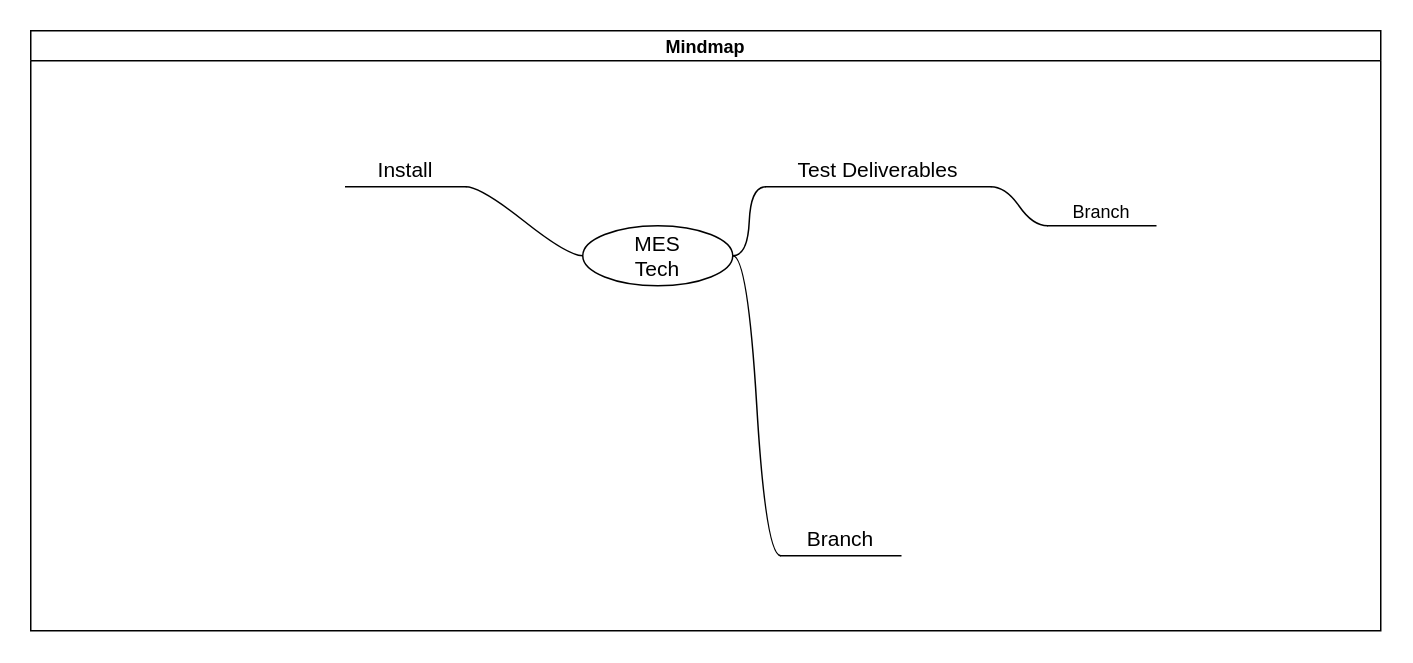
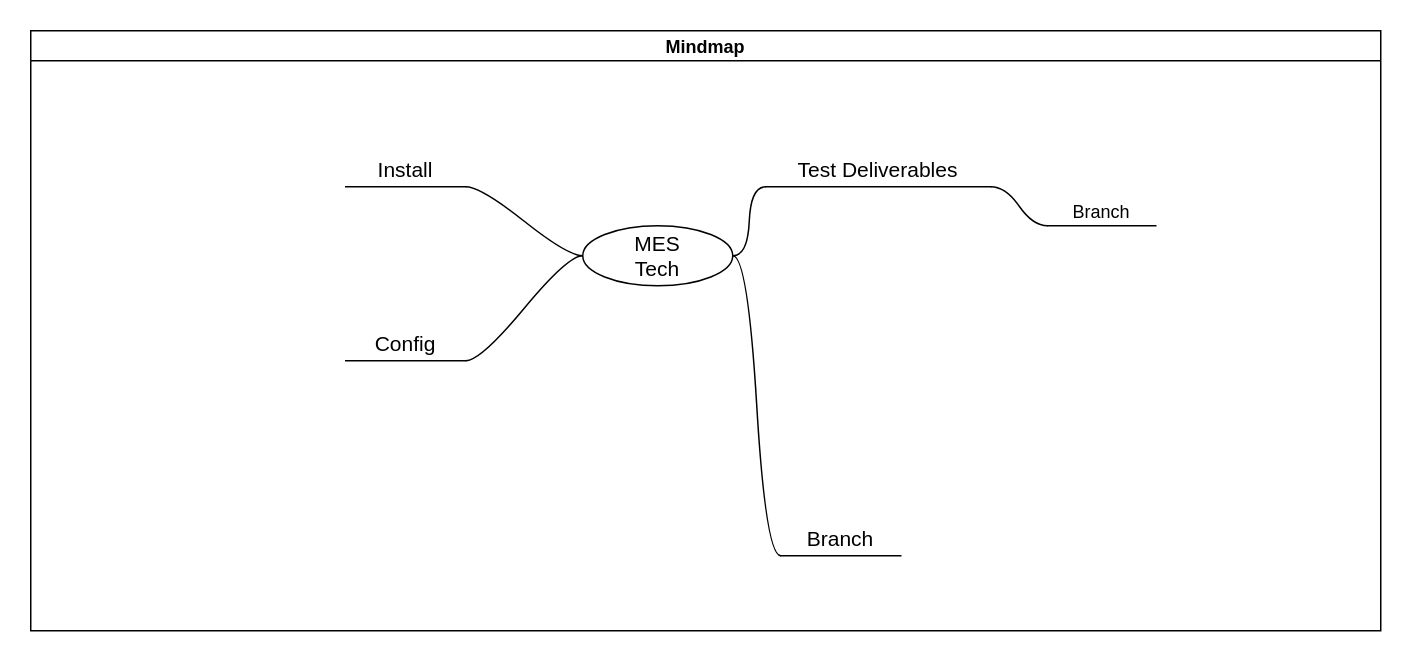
edge "MES Tech" -- "Config": added
node "Config": added
